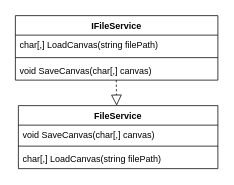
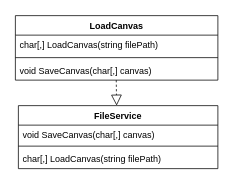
node "IFileService": label "IFileService" -> "LoadCanvas"
